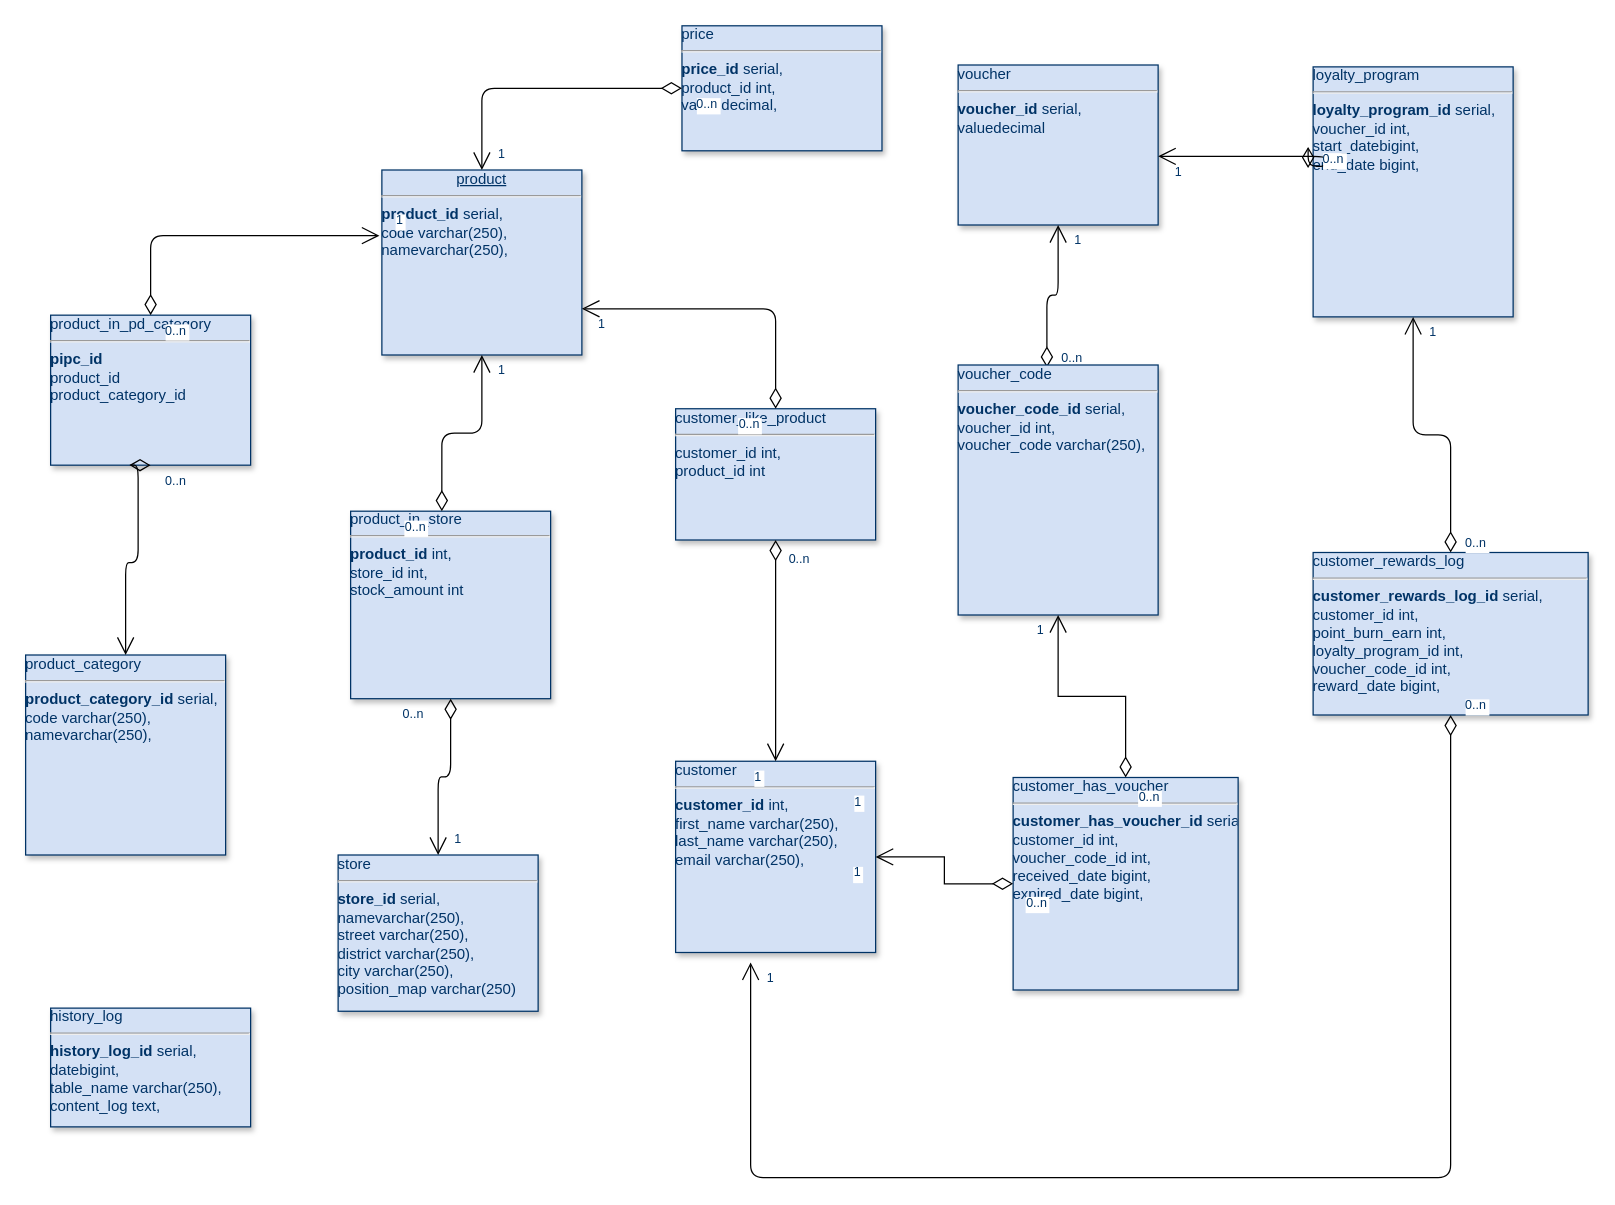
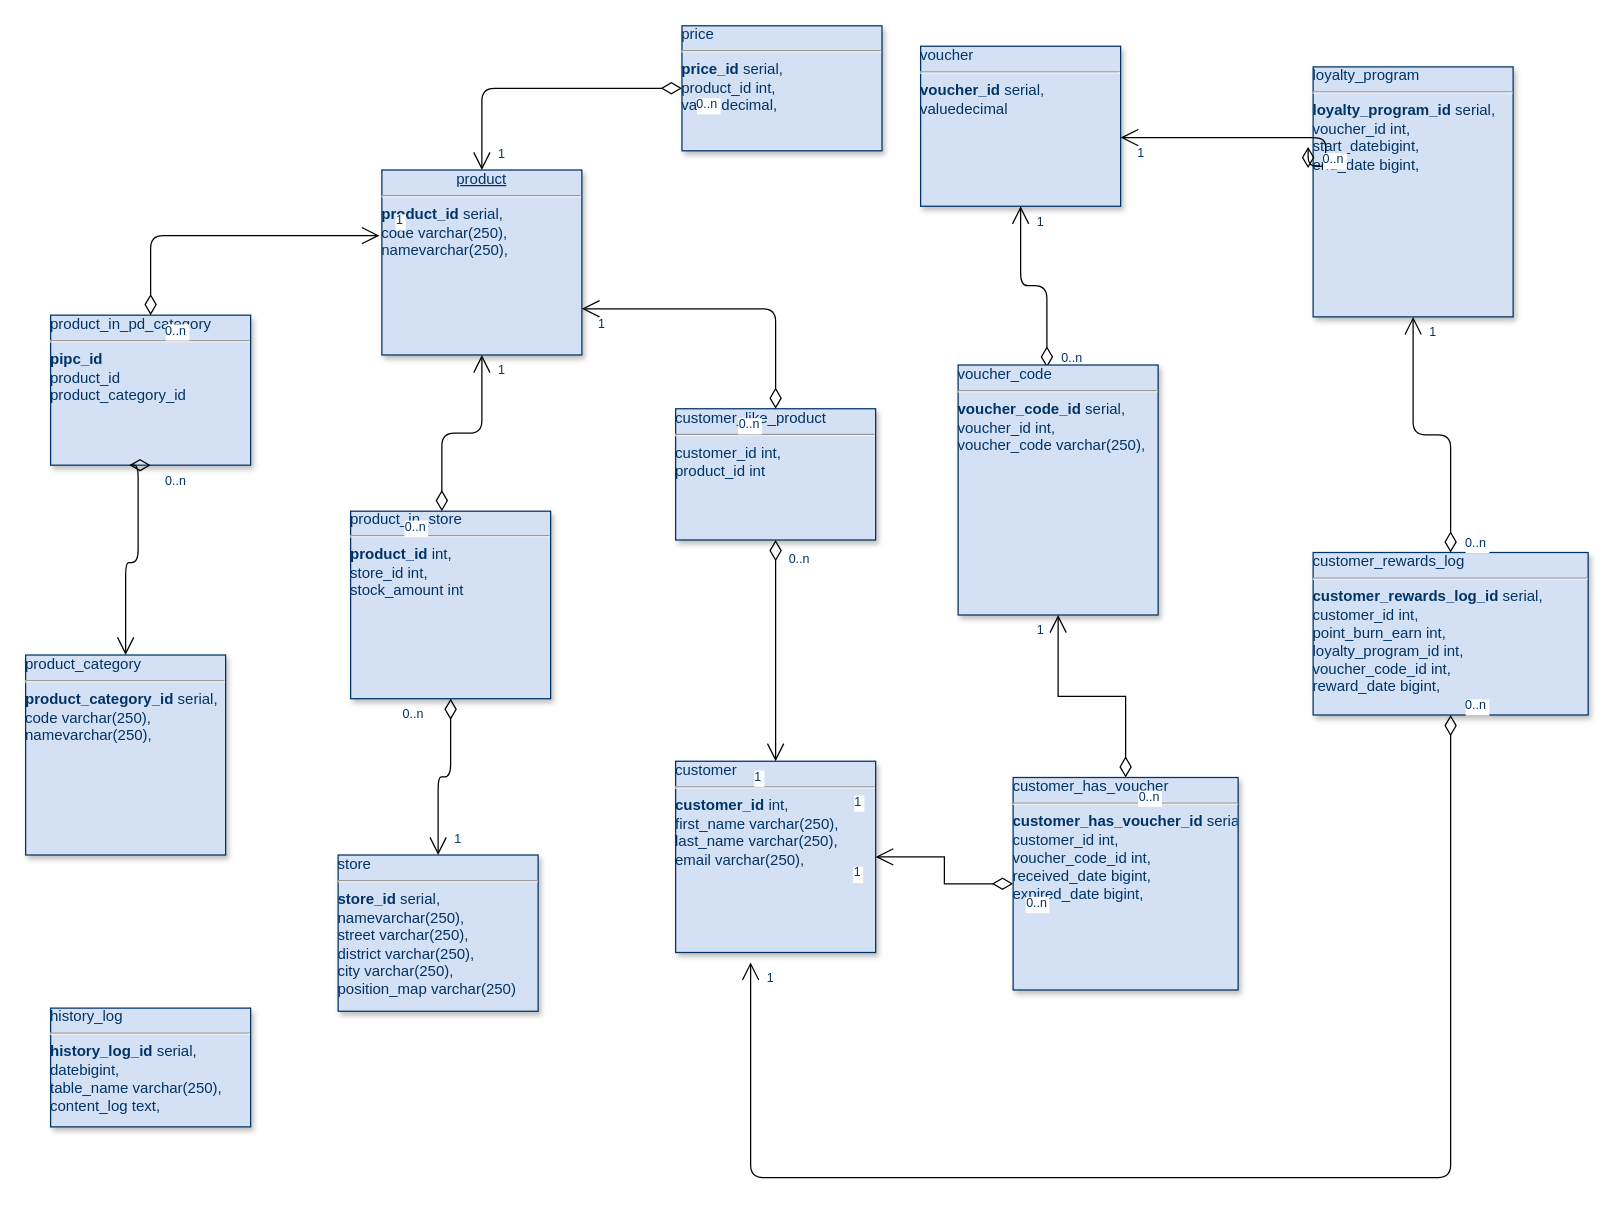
node "voucher voucher_id serial, valuedecimal": moved (1058, 145) -> (1021, 126)
